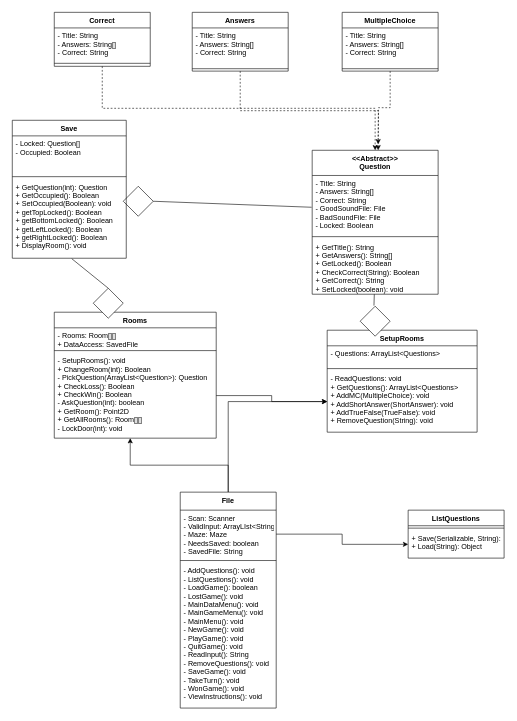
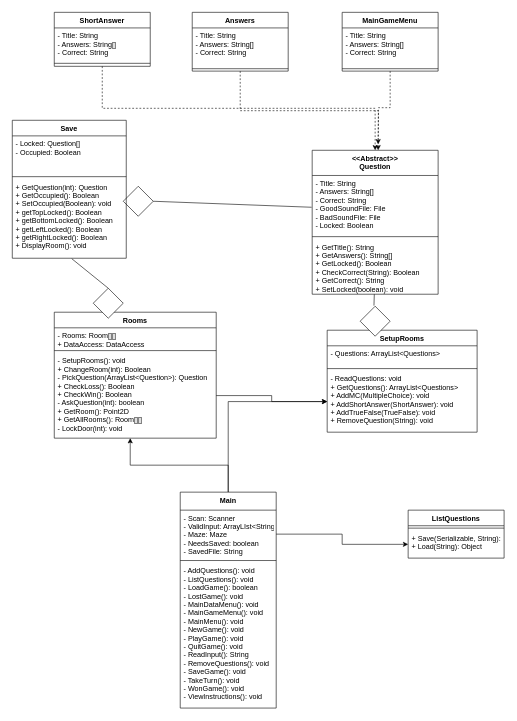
node "Correct": label "Correct" -> "ShortAnswer"
node "MultipleChoice": label "MultipleChoice" -> "MainGameMenu"
node "- Rooms: Room[][] + DataAccess: SavedFile": label "- Rooms: Room[][] + DataAccess: SavedFile" -> "- Rooms: Room[][] + DataAccess: DataAccess"
node "File": label "File" -> "Main"
